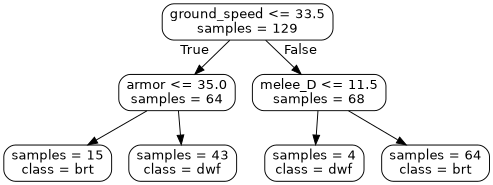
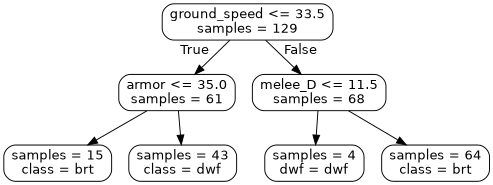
node "armor <= 35.0 samples = 64": label "armor <= 35.0 samples = 64" -> "armor <= 35.0 samples = 61"
node "samples = 4 class = dwf": label "samples = 4 class = dwf" -> "samples = 4 dwf = dwf"
